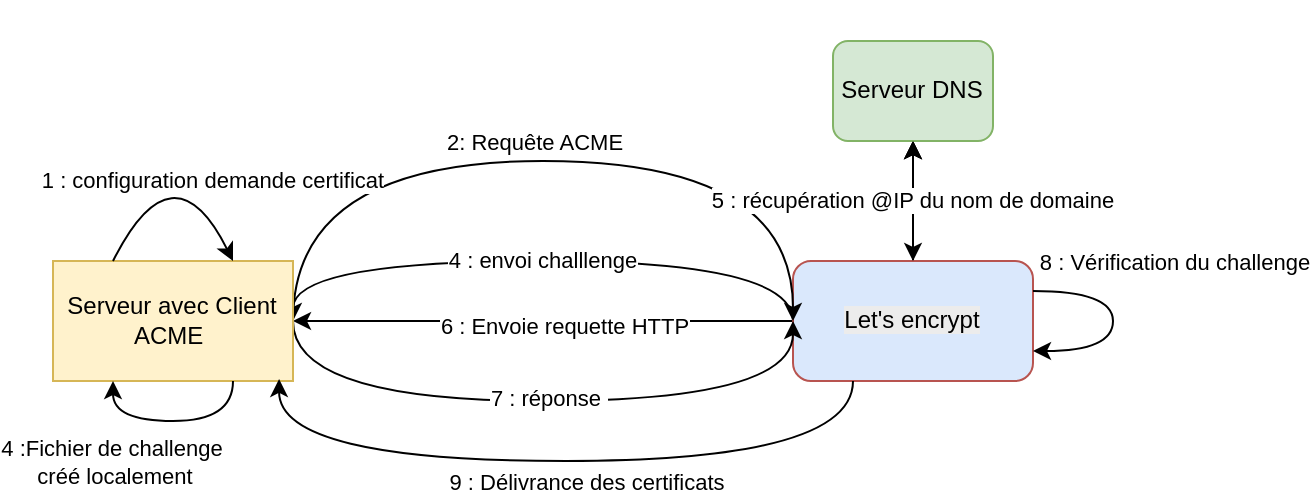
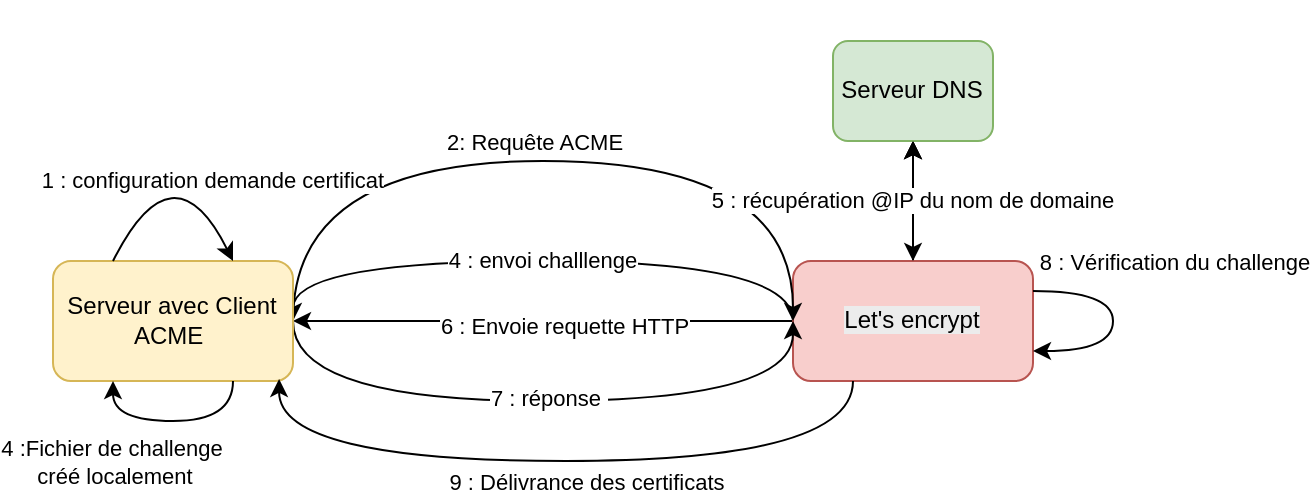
node "Serveur avec Client ACME": shape rectangle -> rounded rectangle
node "Let's encrypt": fillcolor #dae8fc -> #f8cecc
